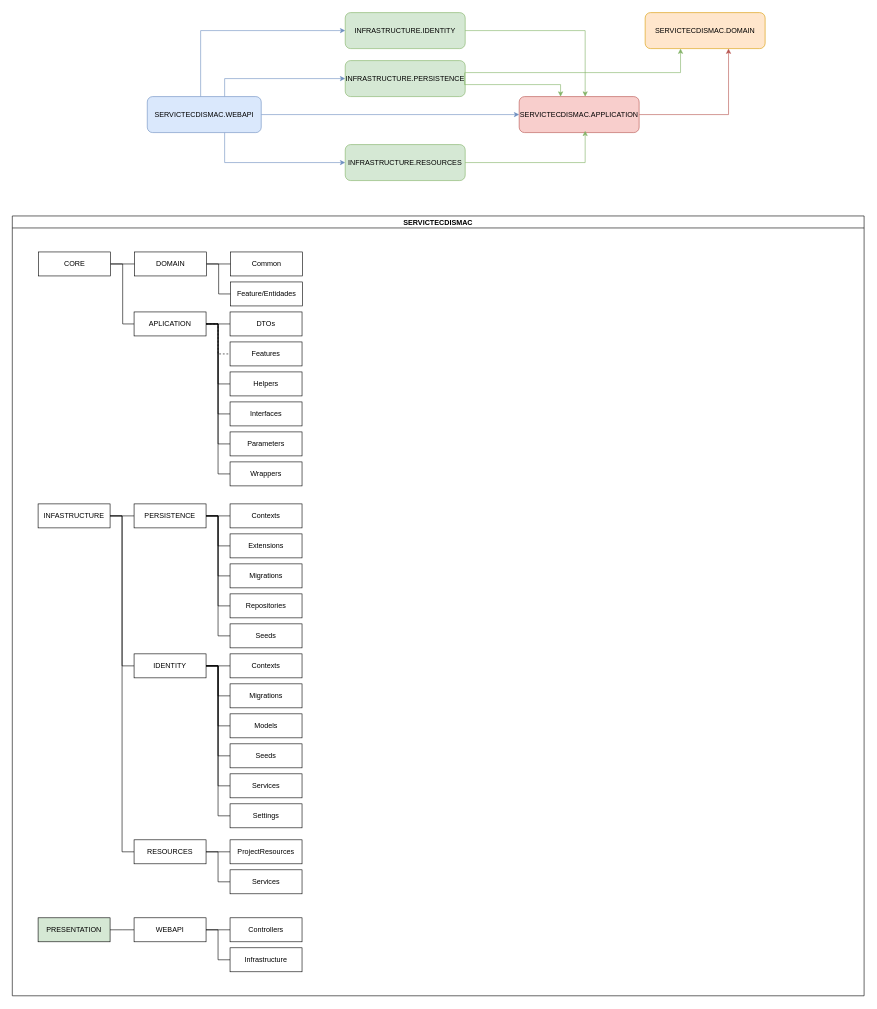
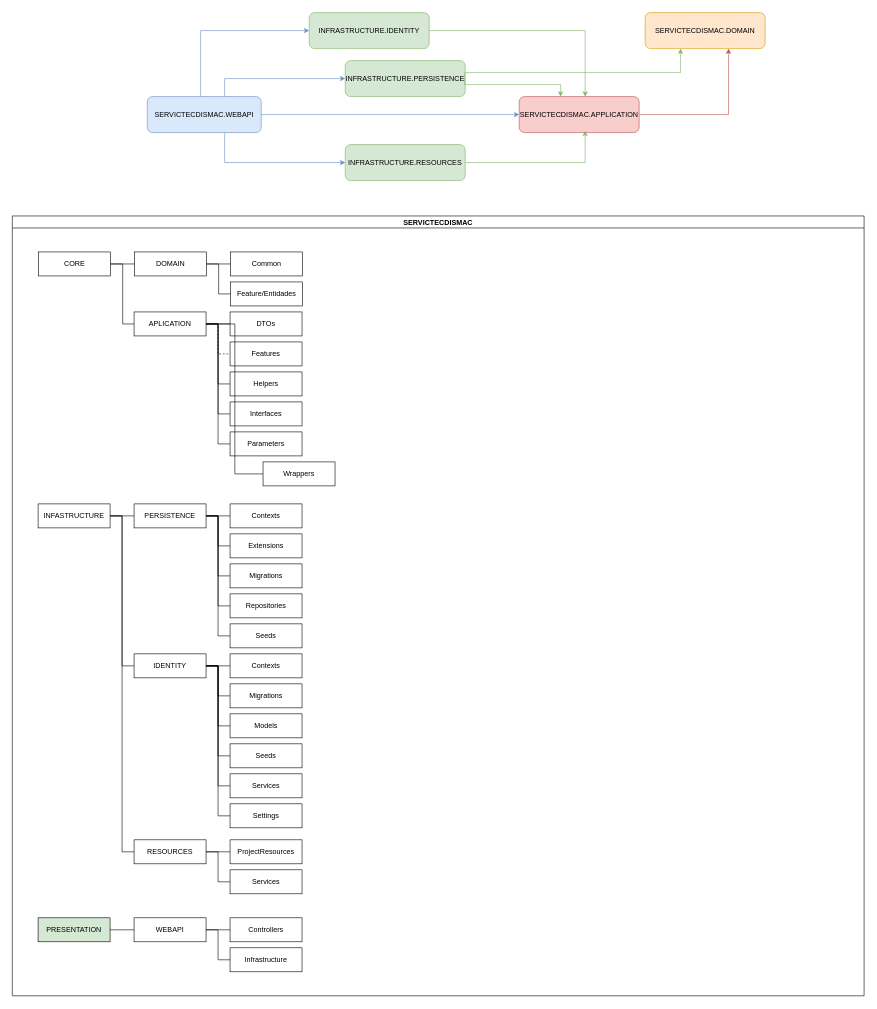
node "INFRASTRUCTURE.IDENTITY": moved (405, 30) -> (369, 30)
node "Wrappers": moved (266, 474) -> (299, 474)
